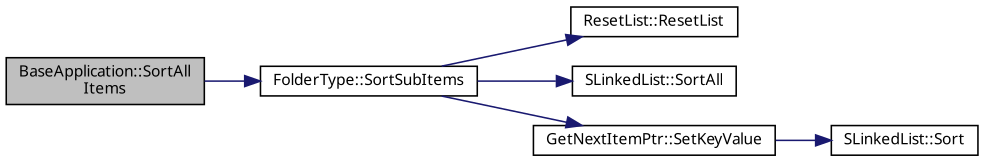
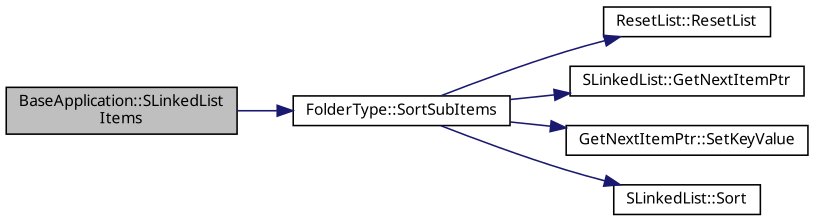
node "BaseApplication::SortAll Items": label "BaseApplication::SortAll Items" -> "BaseApplication::SLinkedList Items"
node "SLinkedList::SortAll": label "SLinkedList::SortAll" -> "SLinkedList::GetNextItemPtr"
edge "GetNextItemPtr::SetKeyValue" -> "SLinkedList::Sort": now "FolderType::SortSubItems" -> "SLinkedList::Sort"
